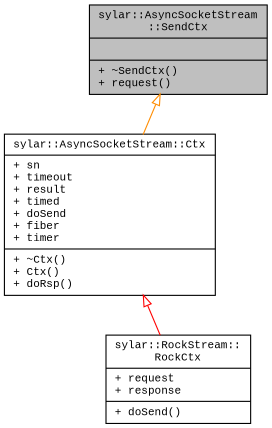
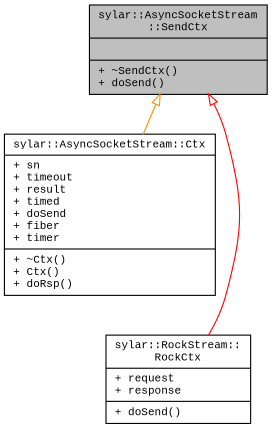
node "sylar::AsyncSocketStream": text "+ request()" -> "+ doSend()"
edge "sylar::RockStream::" -> "sylar::AsyncSocketStream::Ctx": now "sylar::RockStream::" -> "sylar::AsyncSocketStream"
